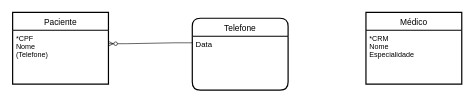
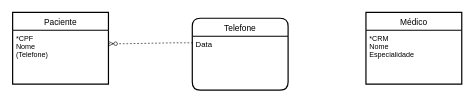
edge "Data" -> "*CPF Nome (Telefone)": style solid -> dashed
